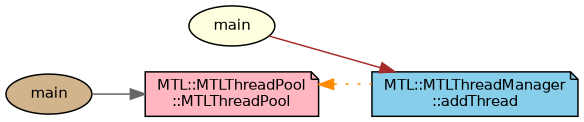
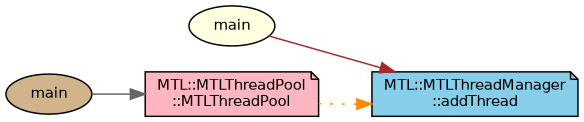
edge "MTL::MTLThreadManager ::addThread" -> "MTL::MTLThreadPool ::MTLThreadPool": reversed
